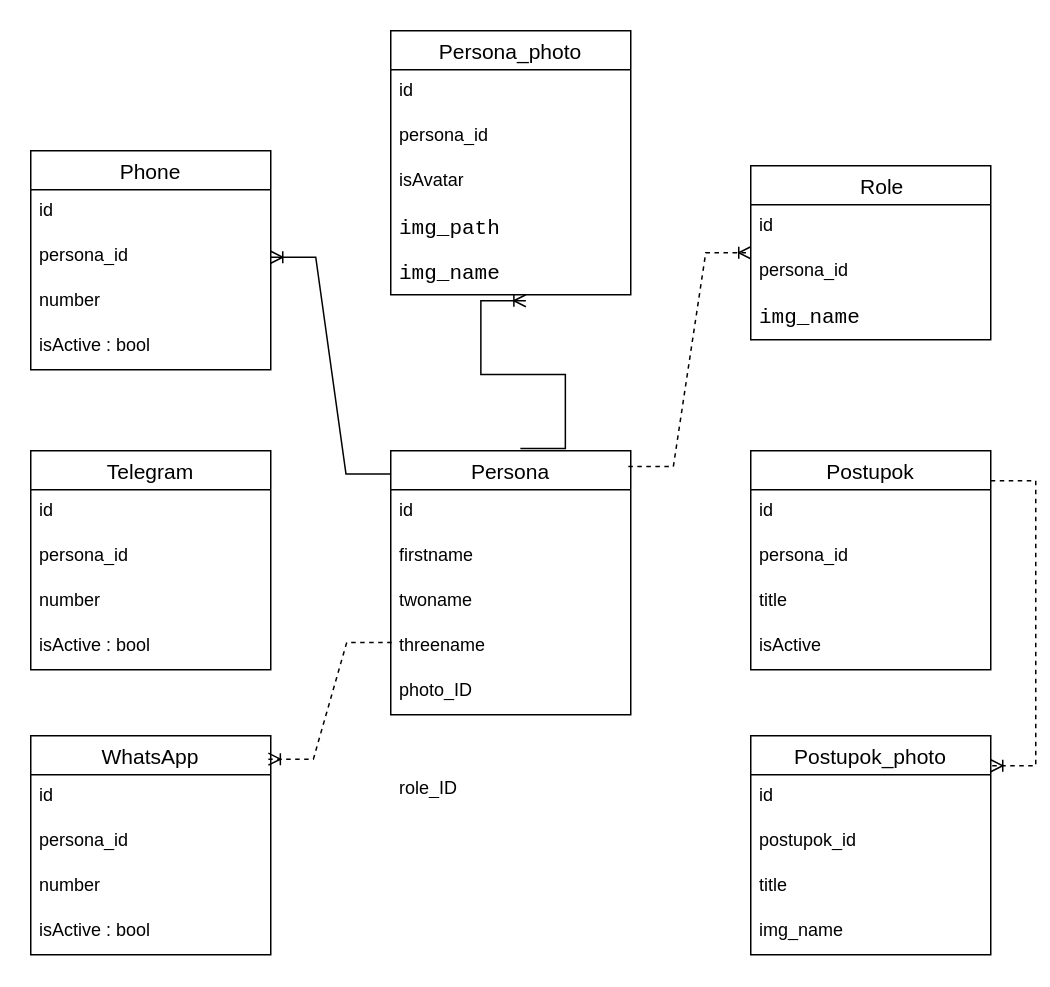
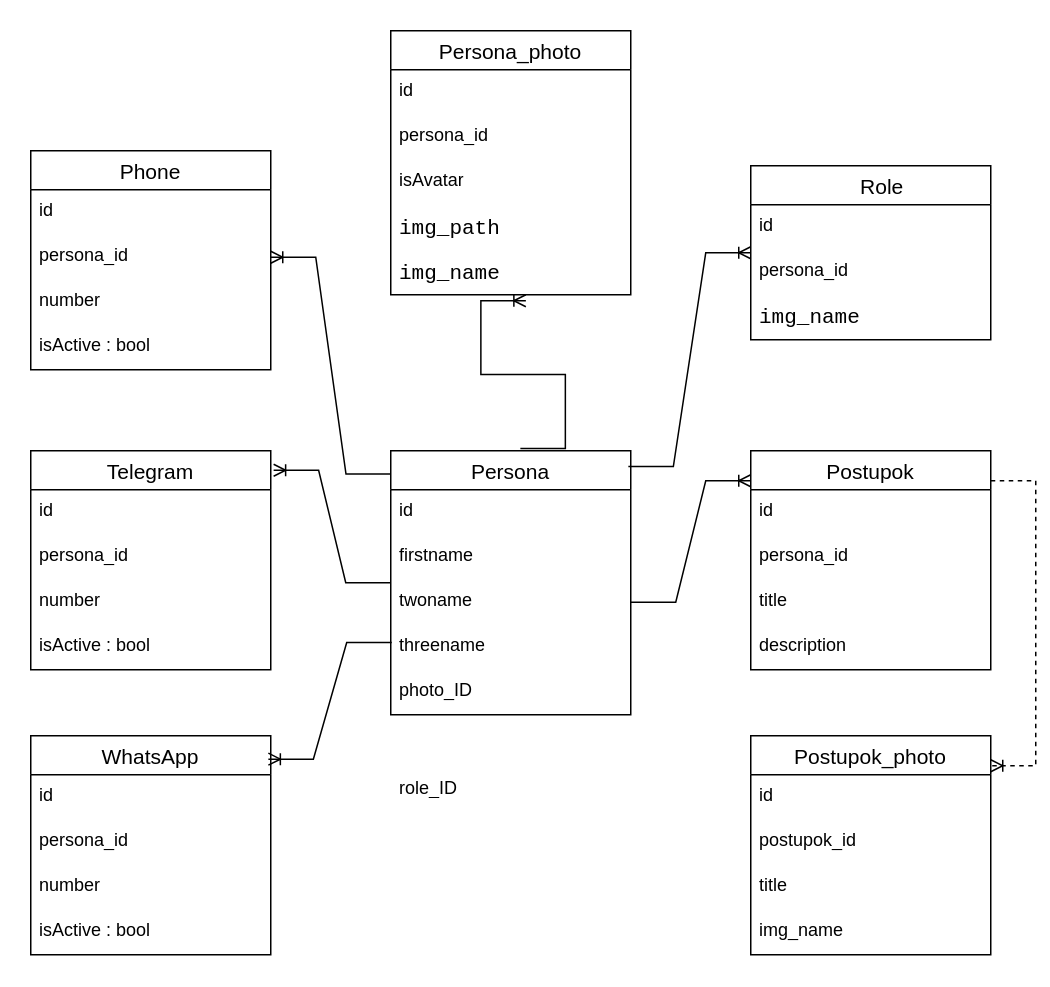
edge "Persona" -> "Role": style dashed -> solid
edge "Persona" -> "Telegram": added
edge "twoname" -> "Postupok": added
node "isActive": label "isActive" -> "description"
edge "threename" -> "WhatsApp": style dashed -> solid
